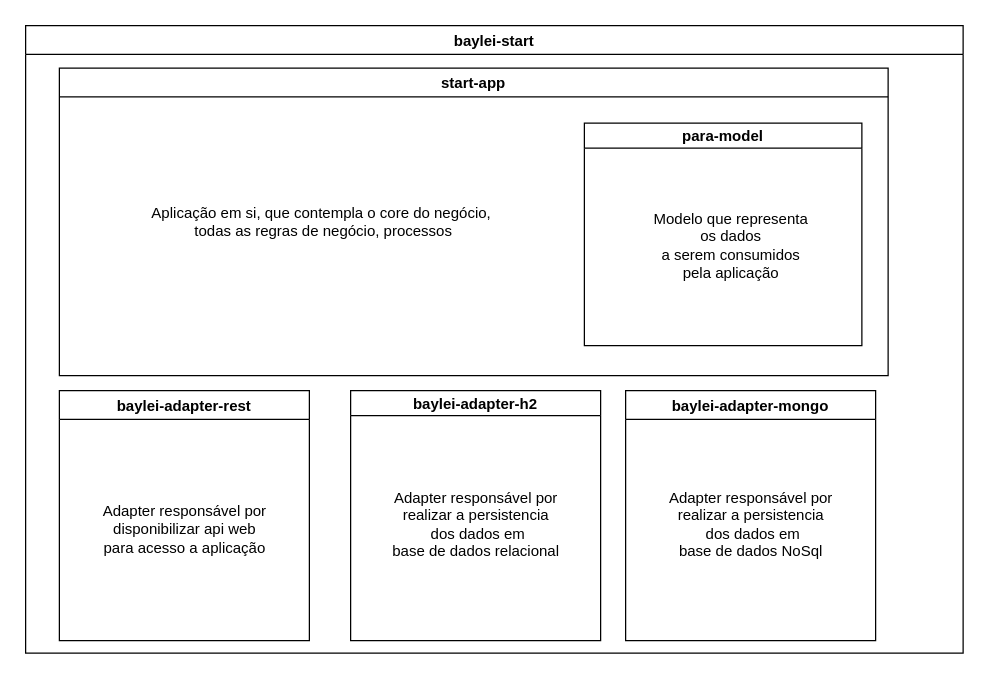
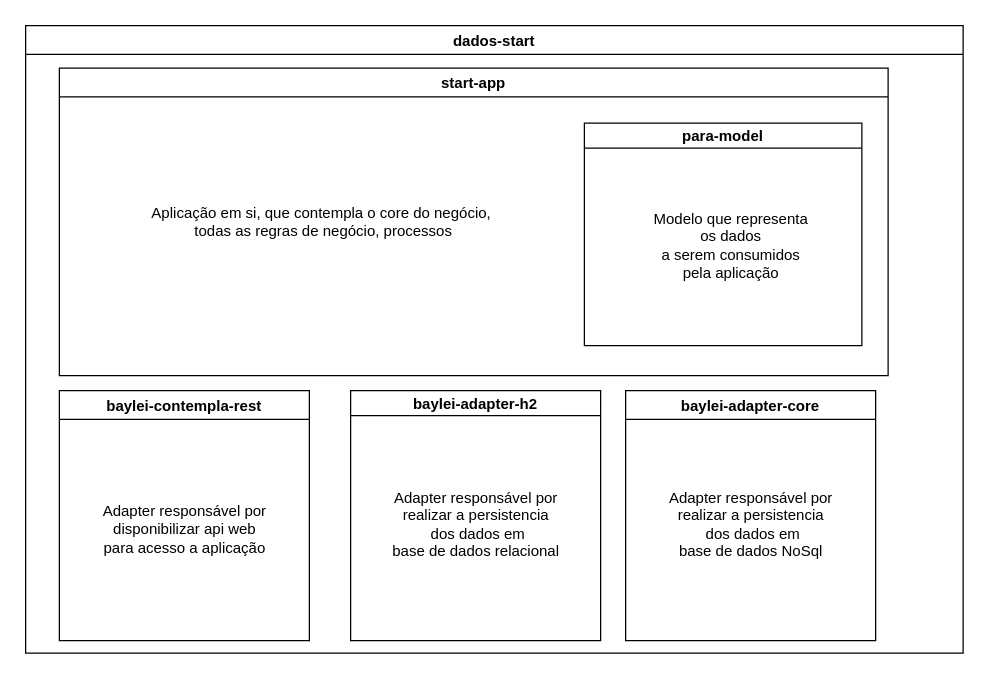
node "baylei-start": label "baylei-start" -> "dados-start"
node "baylei-adapter-rest": label "baylei-adapter-rest" -> "baylei-contempla-rest"
node "baylei-adapter-mongo": label "baylei-adapter-mongo" -> "baylei-adapter-core"
